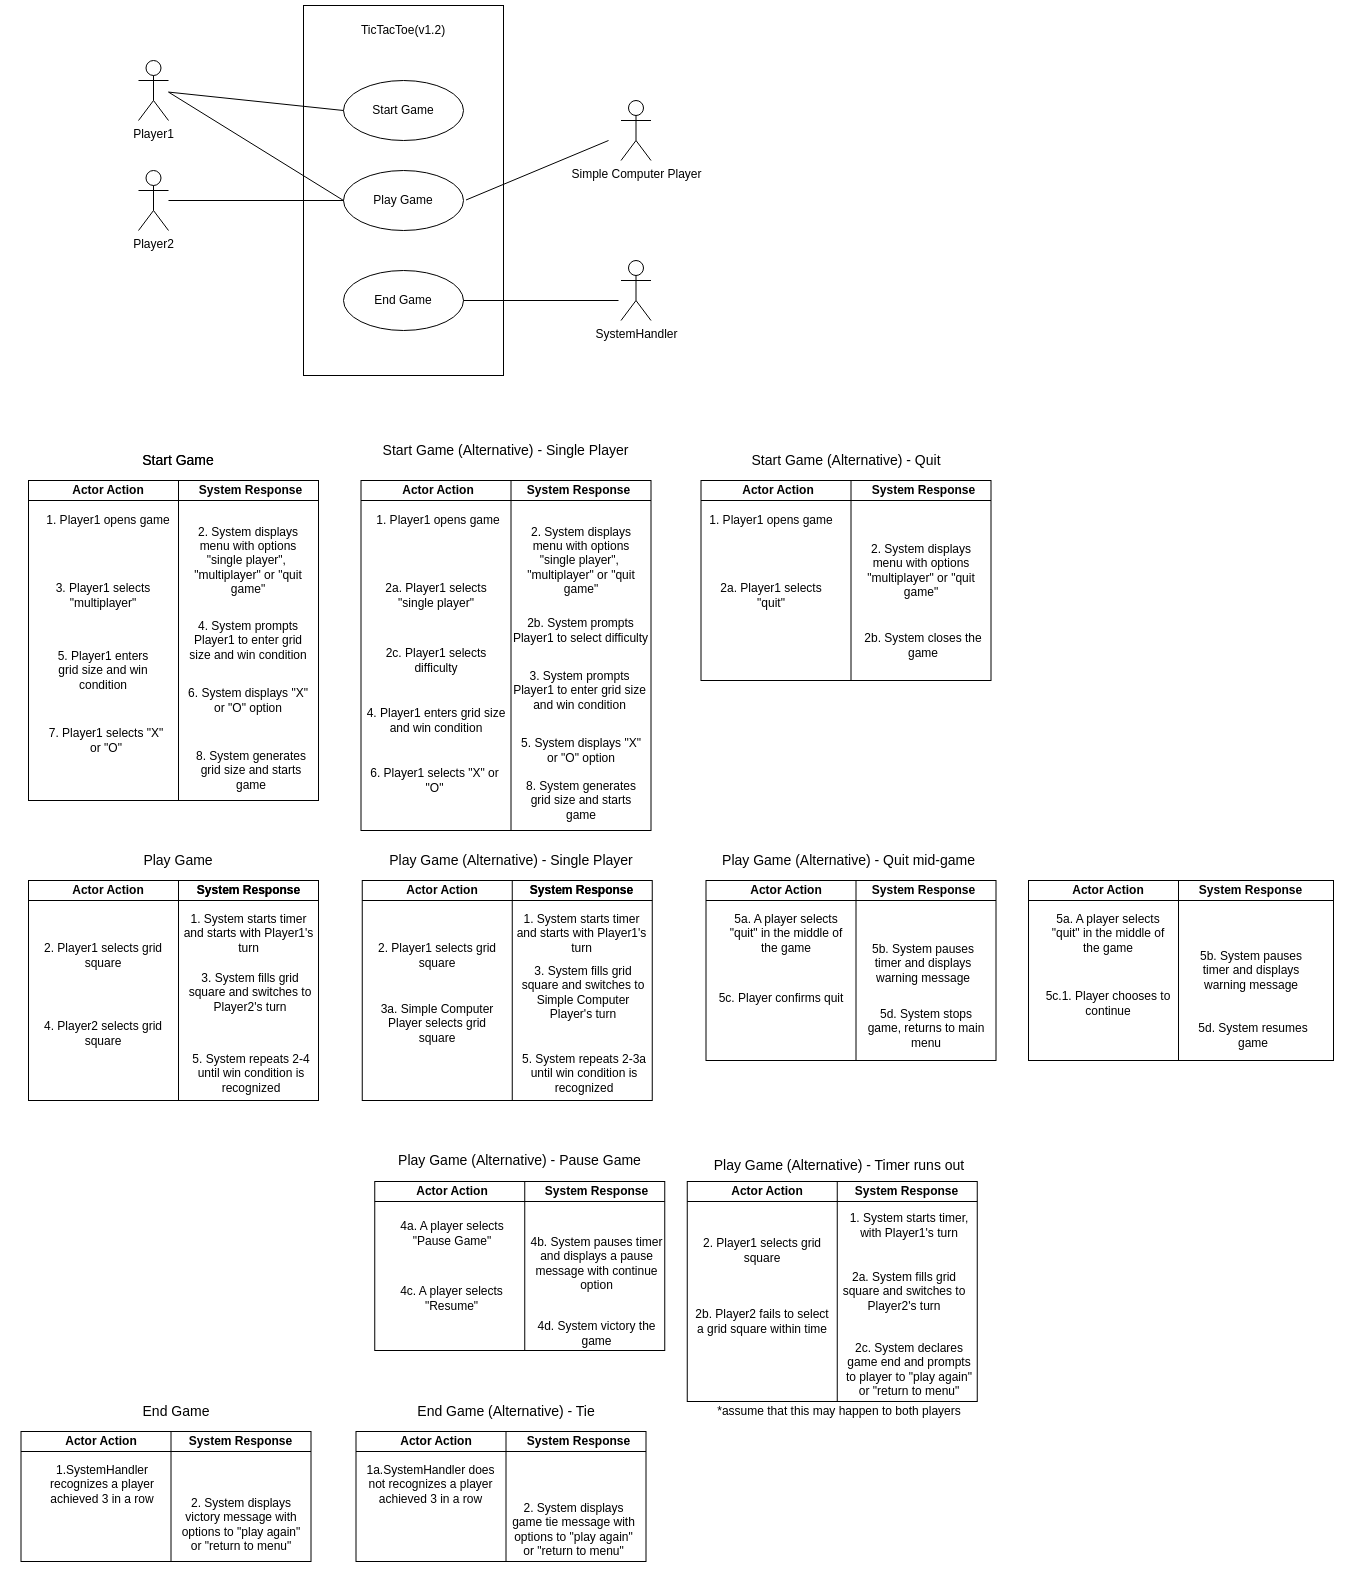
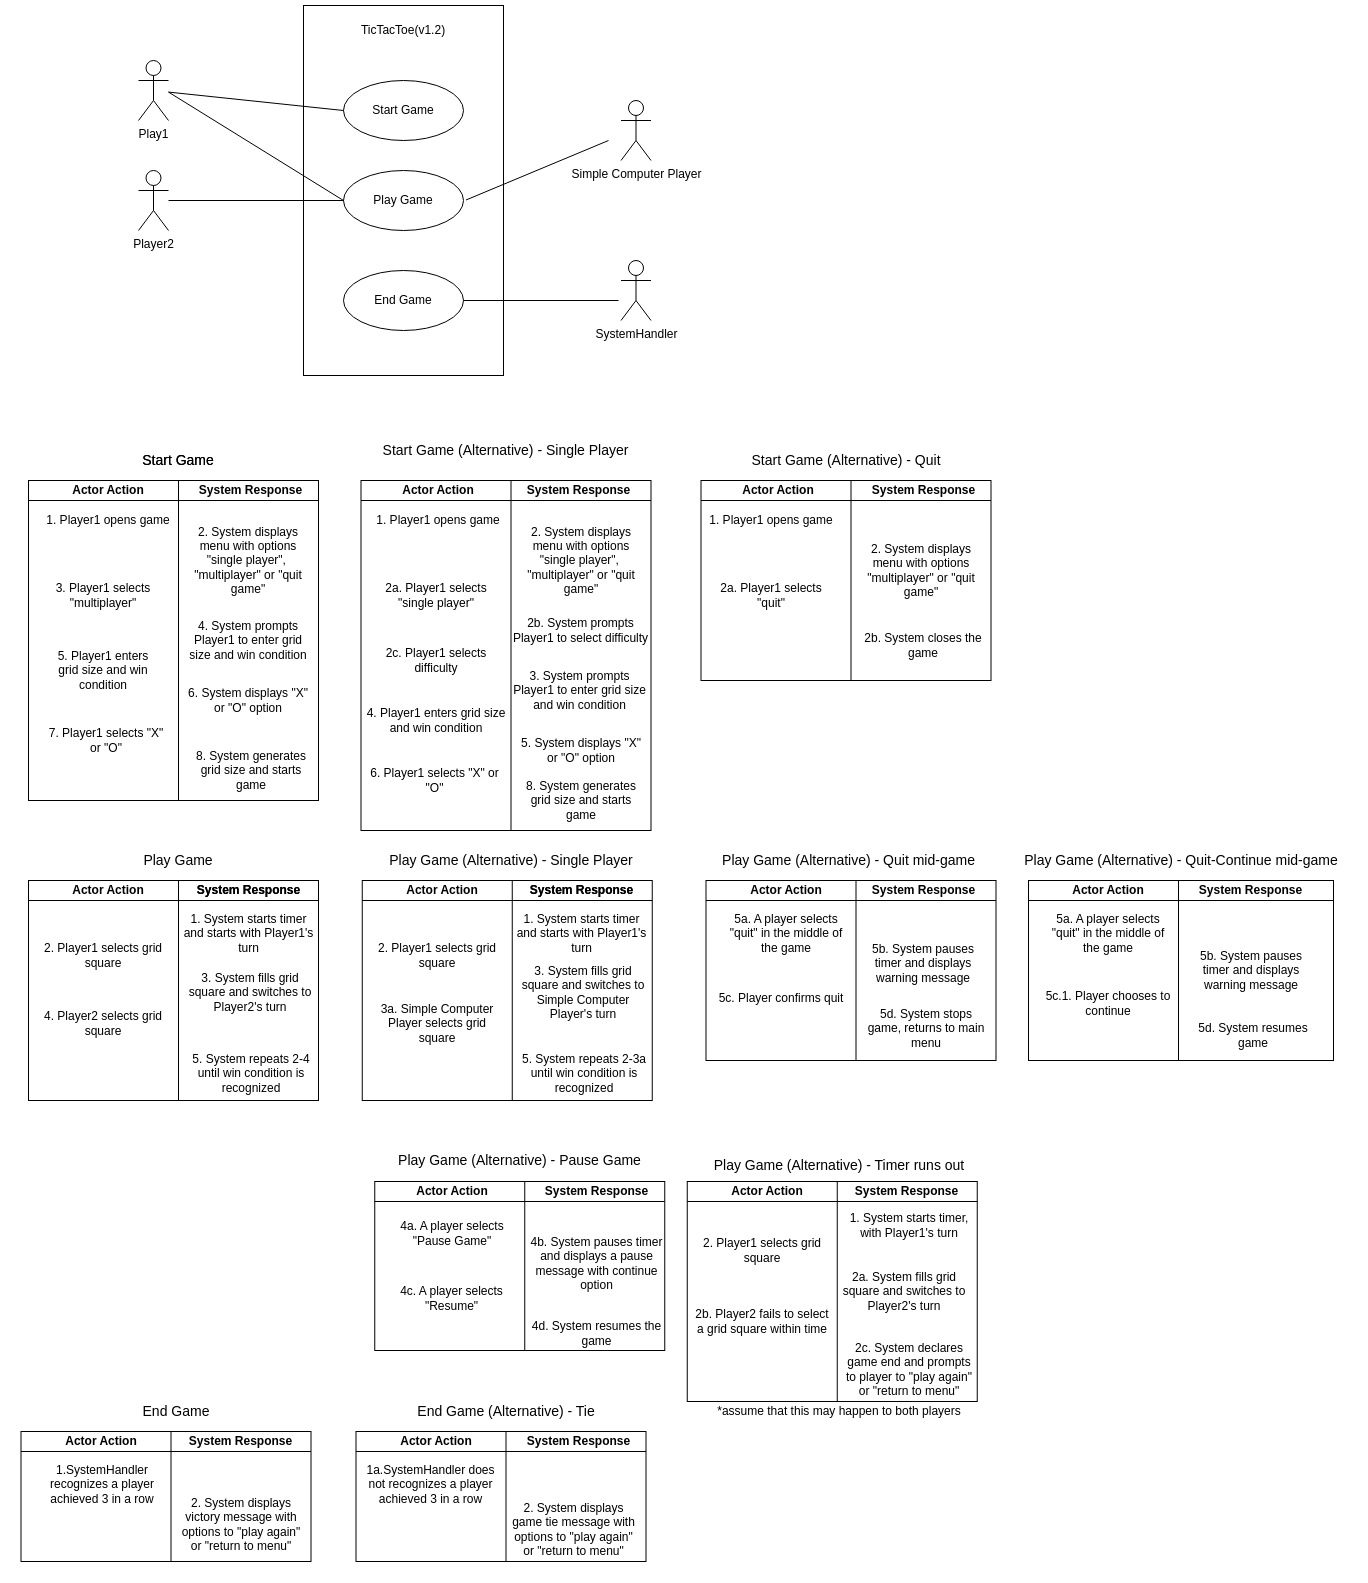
node "Player1": label "Player1" -> "Play1"
node "Play Game (Alternative) - Quit-Continue mid-game": added
node "4. Player2 selects grid square": moved (104, 1033) -> (104, 1023)
node "4d. System victory the game": label "4d. System victory the game" -> "4d. System resumes the game"
